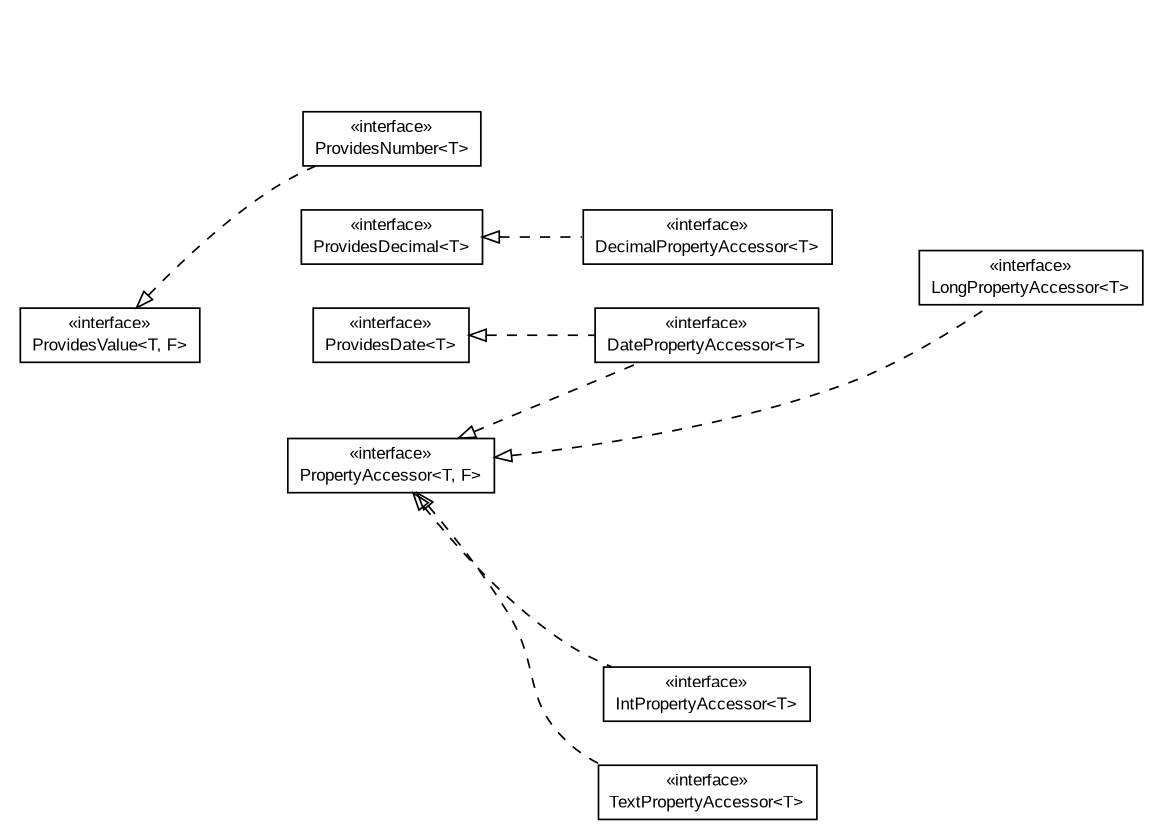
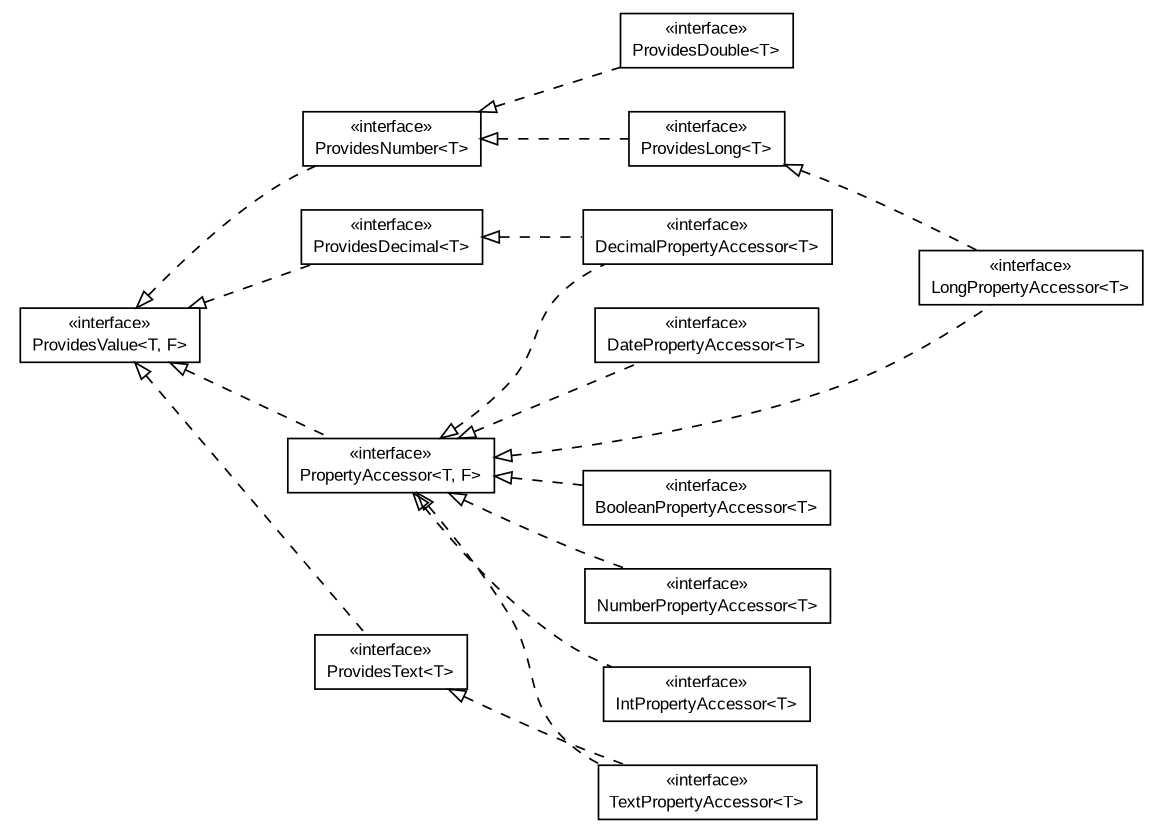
node "ProvidesDouble<T>": added
node "ProvidesLong<T>": added
edge "ProvidesDecimal<T>" -> "ProvidesValue<T, F>": added
node "ProvidesDate<T>": removed
edge "DecimalPropertyAccessor<T>" -> "PropertyAccessor<T, F>": added
edge "PropertyAccessor<T, F>" -> "ProvidesValue<T, F>": added
node "BooleanPropertyAccessor<T>": added
node "NumberPropertyAccessor<T>": added
node "ProvidesText<T>": added
